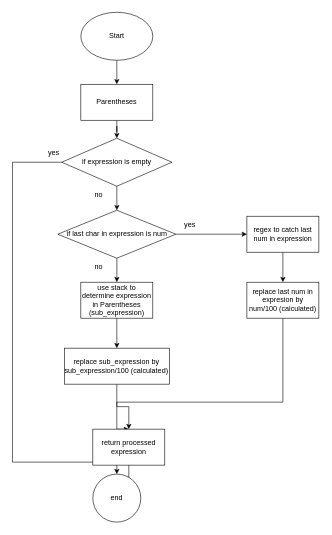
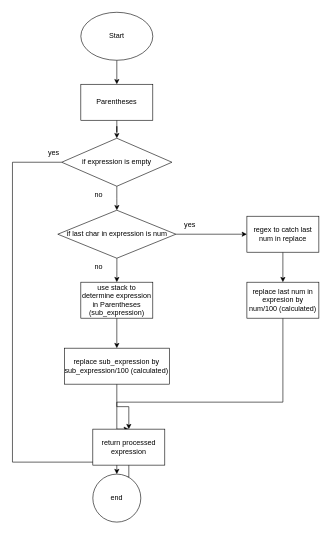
node "regex to catch last num in expression": label "regex to catch last num in expression" -> "regex to catch last num in replace"
